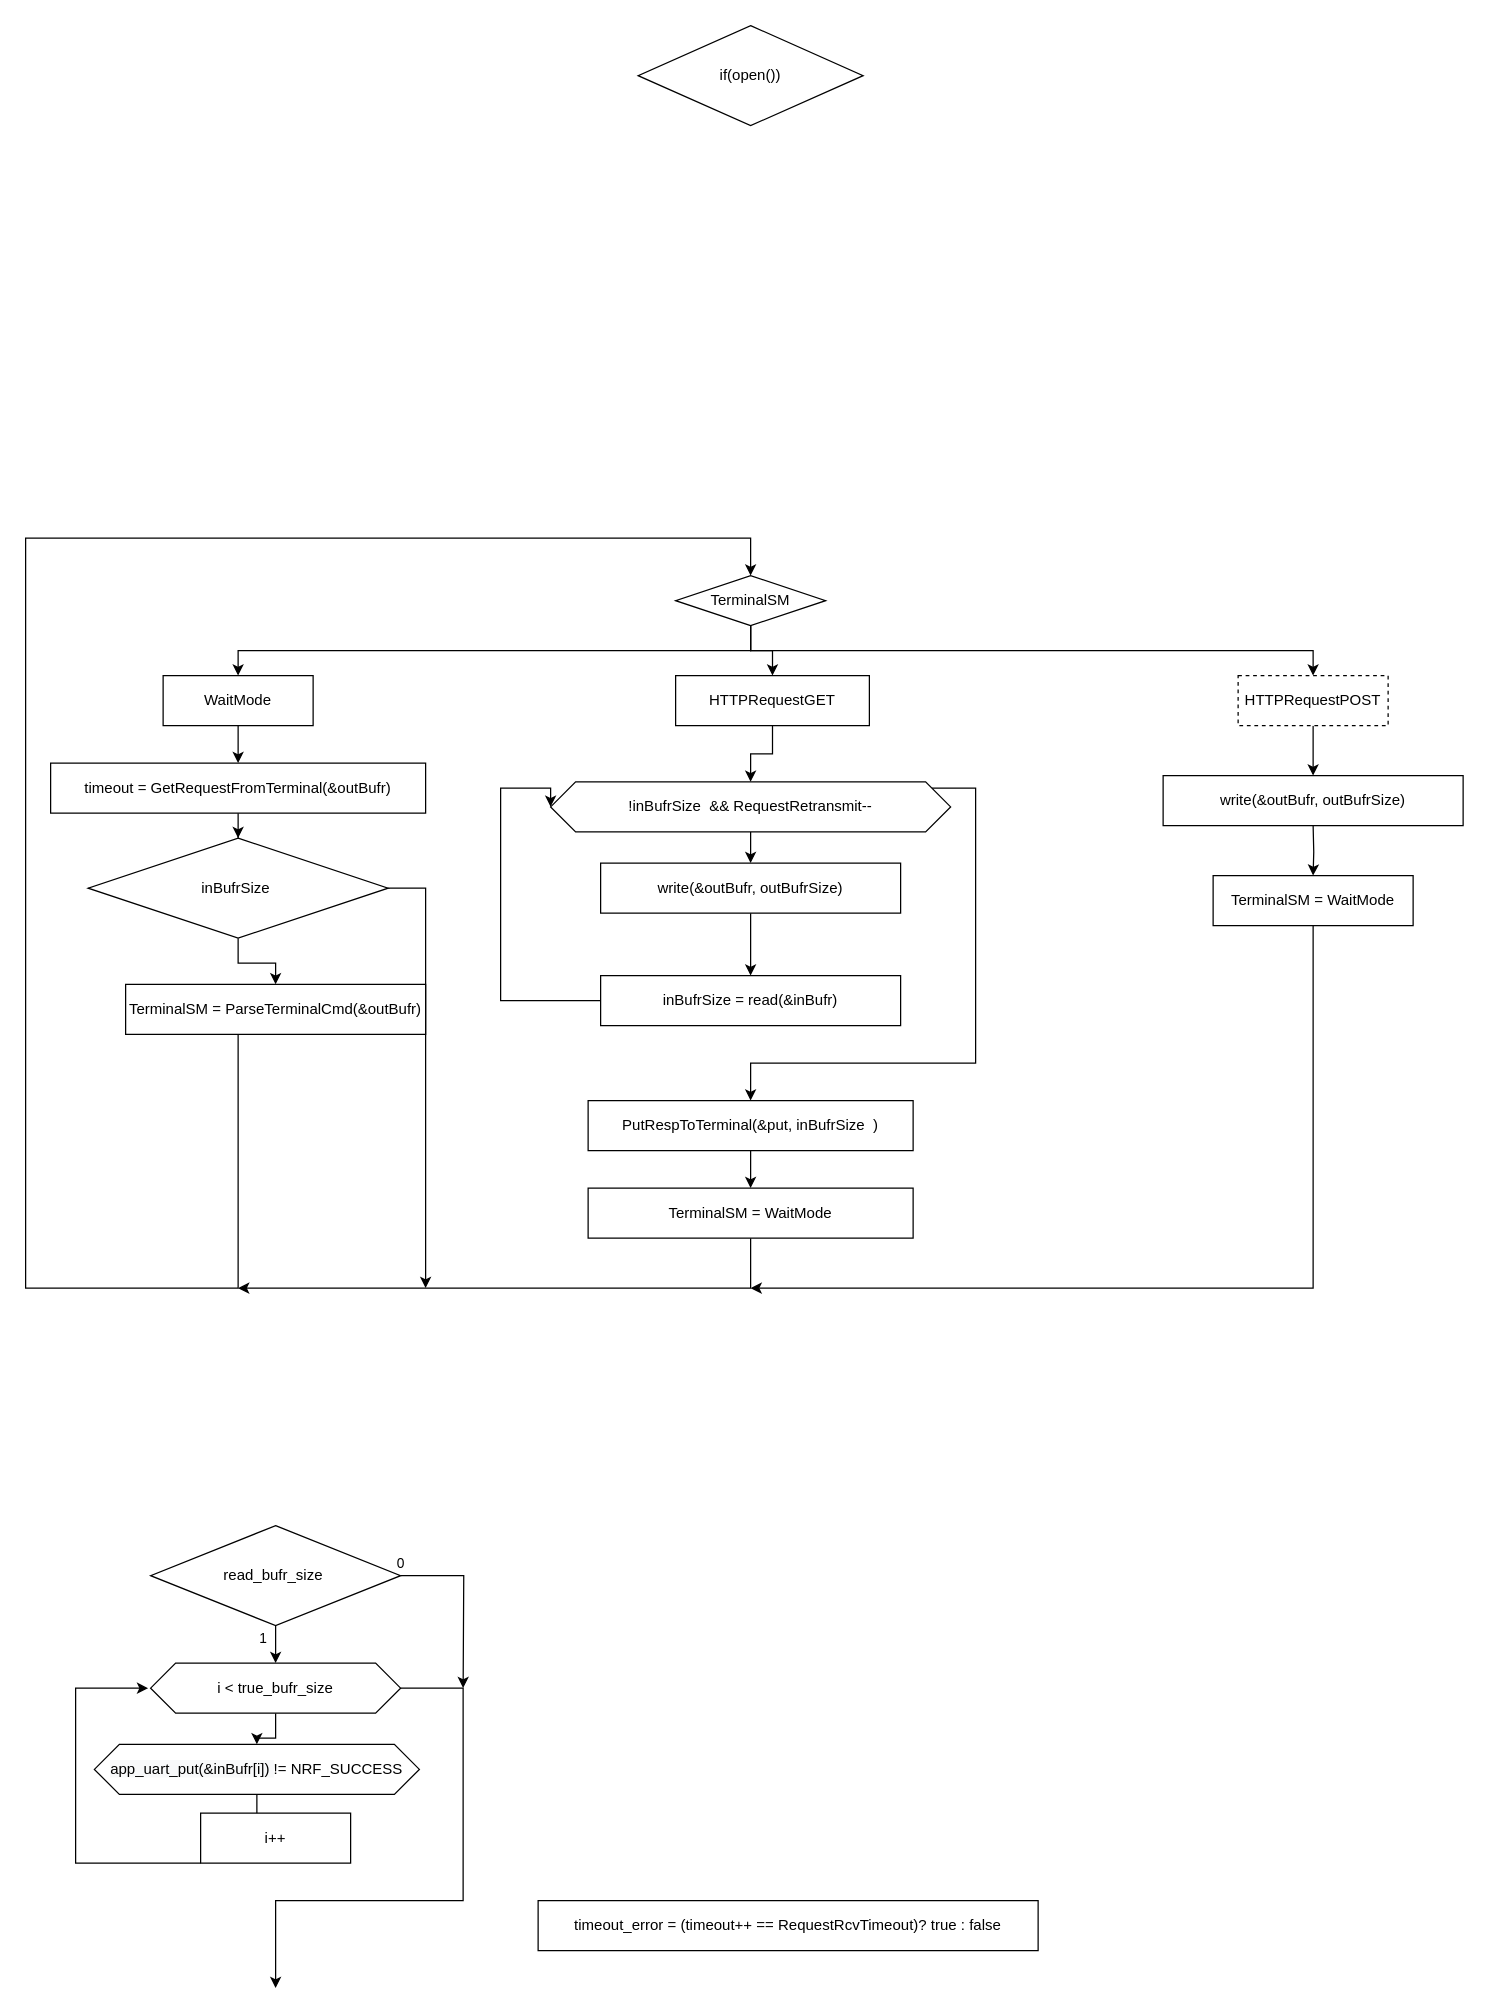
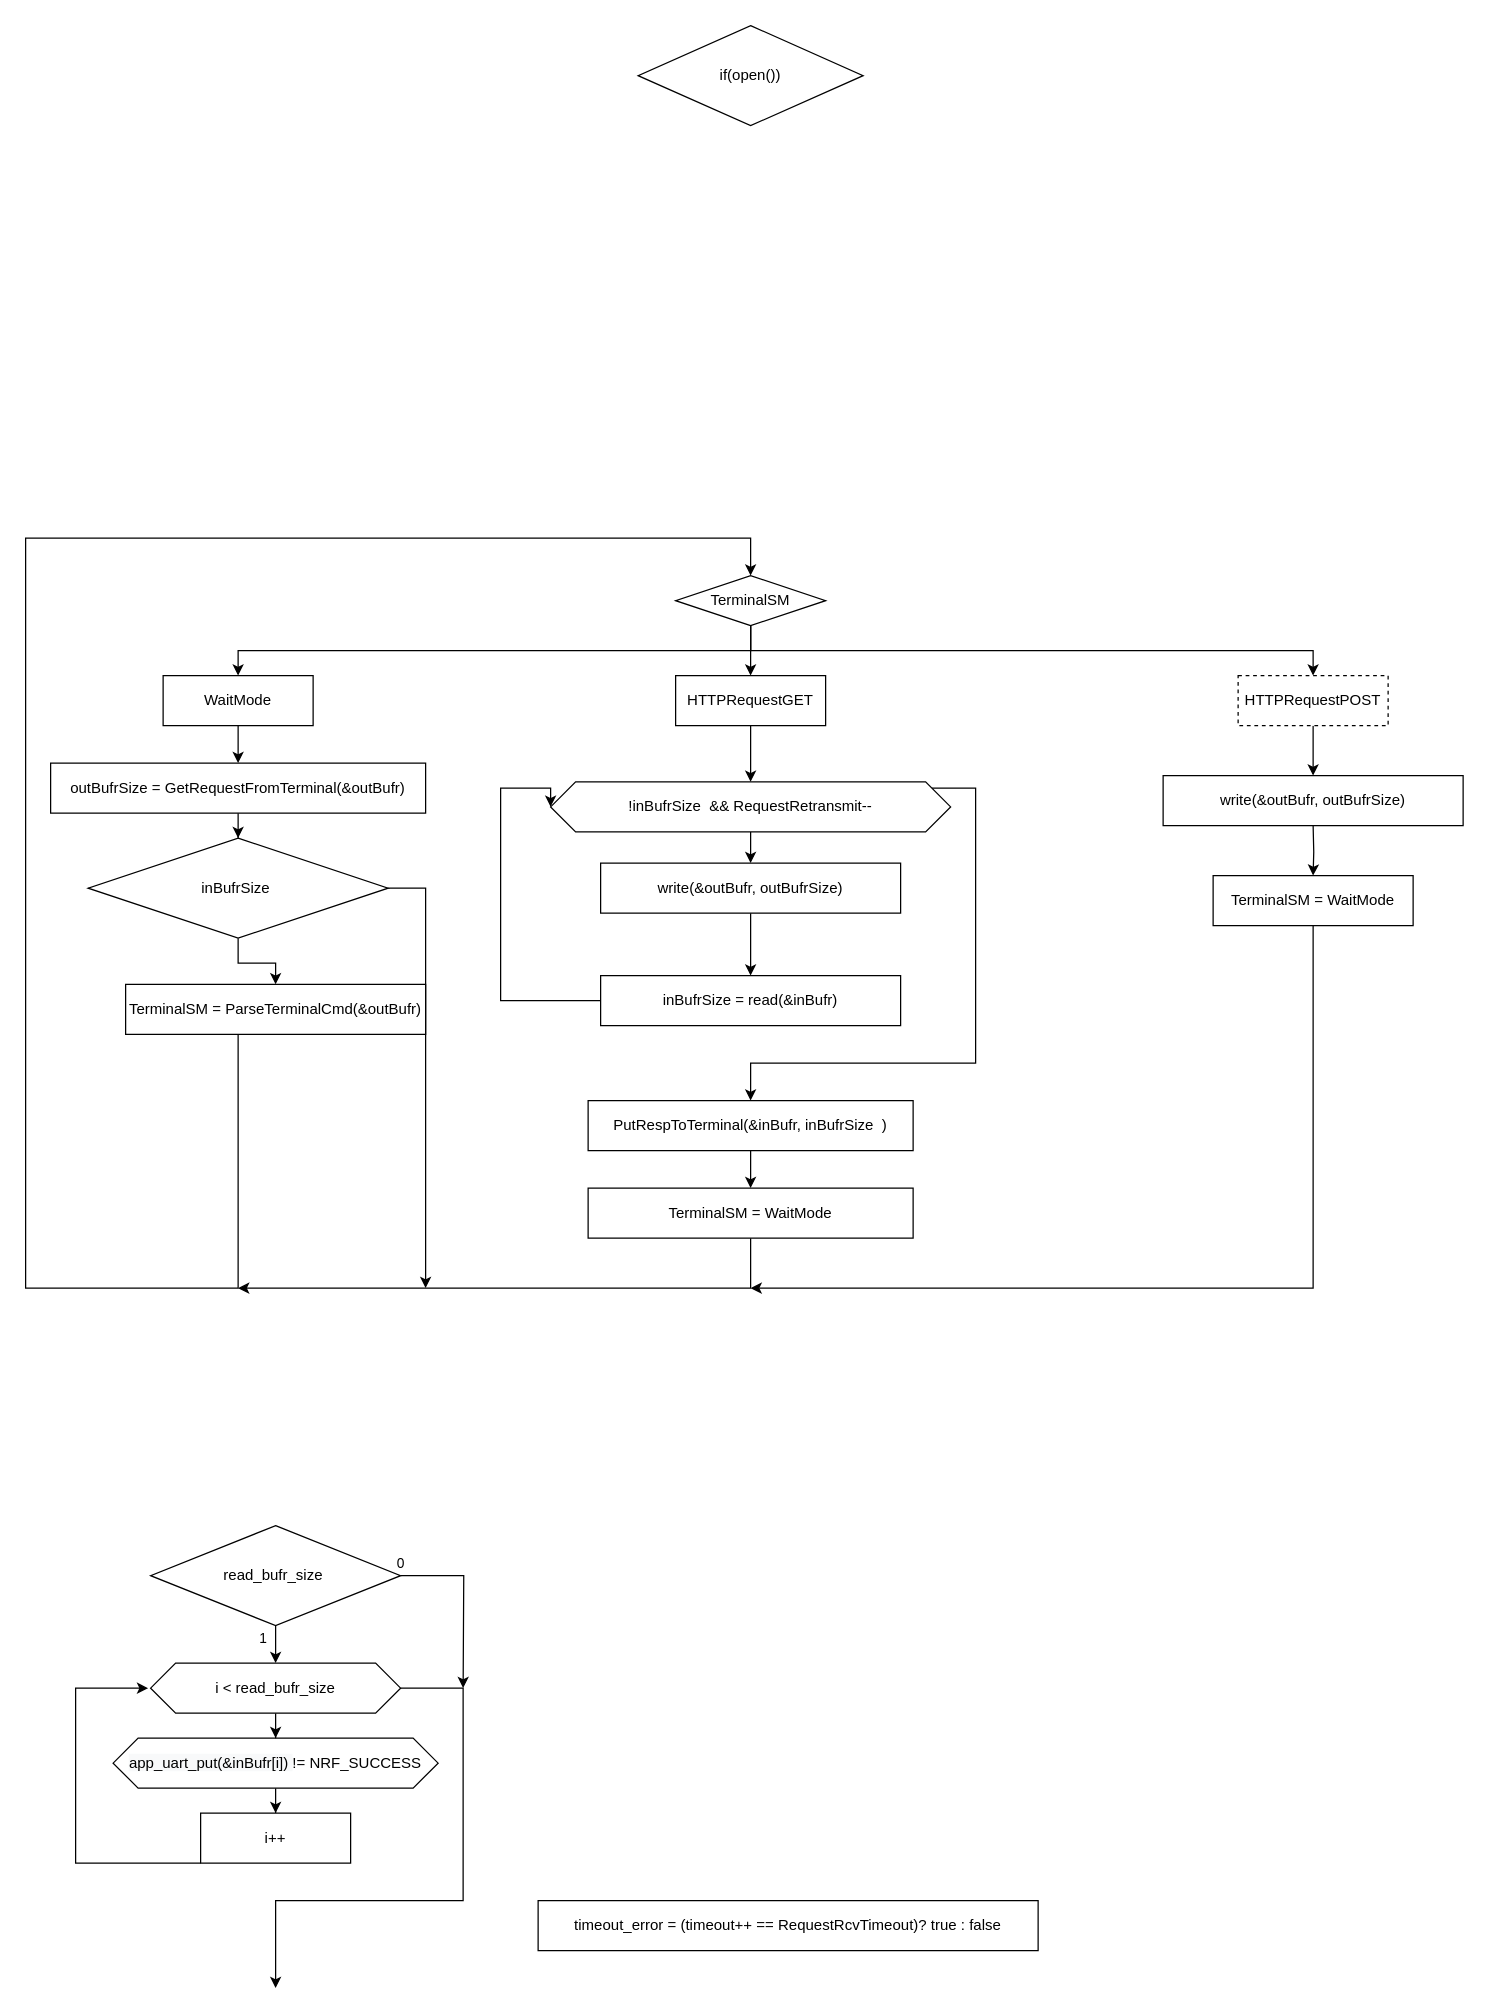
node "HTTPRequestGET": size 194x50 -> 150x50
node "timeout = GetRequestFromTerminal(&outBufr)": label "timeout = GetRequestFromTerminal(&outBufr)" -> "outBufrSize = GetRequestFromTerminal(&outBufr)"
node "PutRespToTerminal(&put, inBufrSize )": label "PutRespToTerminal(&put, inBufrSize )" -> "PutRespToTerminal(&inBufr, inBufrSize )"
node "i < true_bufr_size": label "i < true_bufr_size" -> "i < read_bufr_size"
node "app_uart_put(&inBufr[i]) != NRF_SUCCESS": moved (257, 1769) -> (276, 1763)
